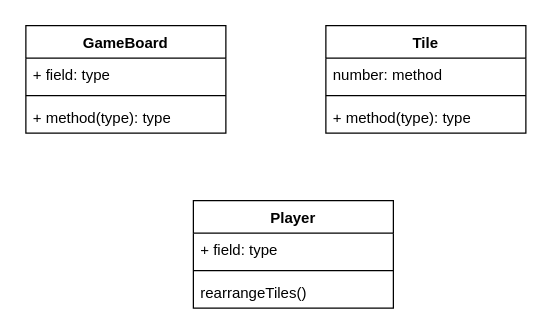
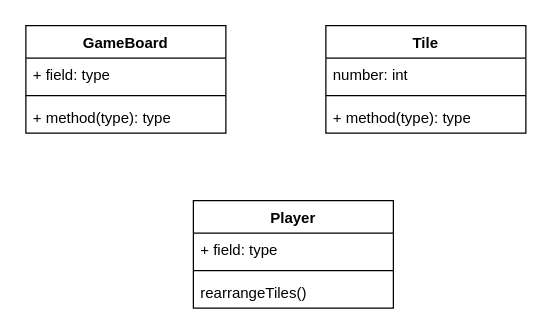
node "number: method": label "number: method" -> "number: int"
